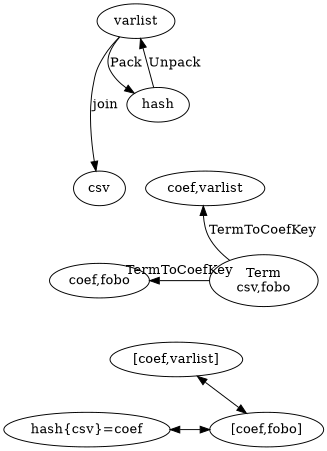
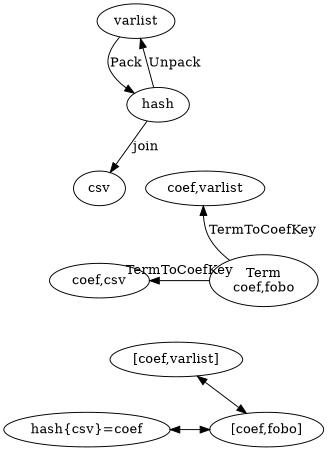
edge "varlist" -> "csv": now "hash" -> "csv"
node "coef,fobo": label "coef,fobo" -> "coef,csv"
node "Term csv,fobo": label "Term csv,fobo" -> "Term coef,fobo"
